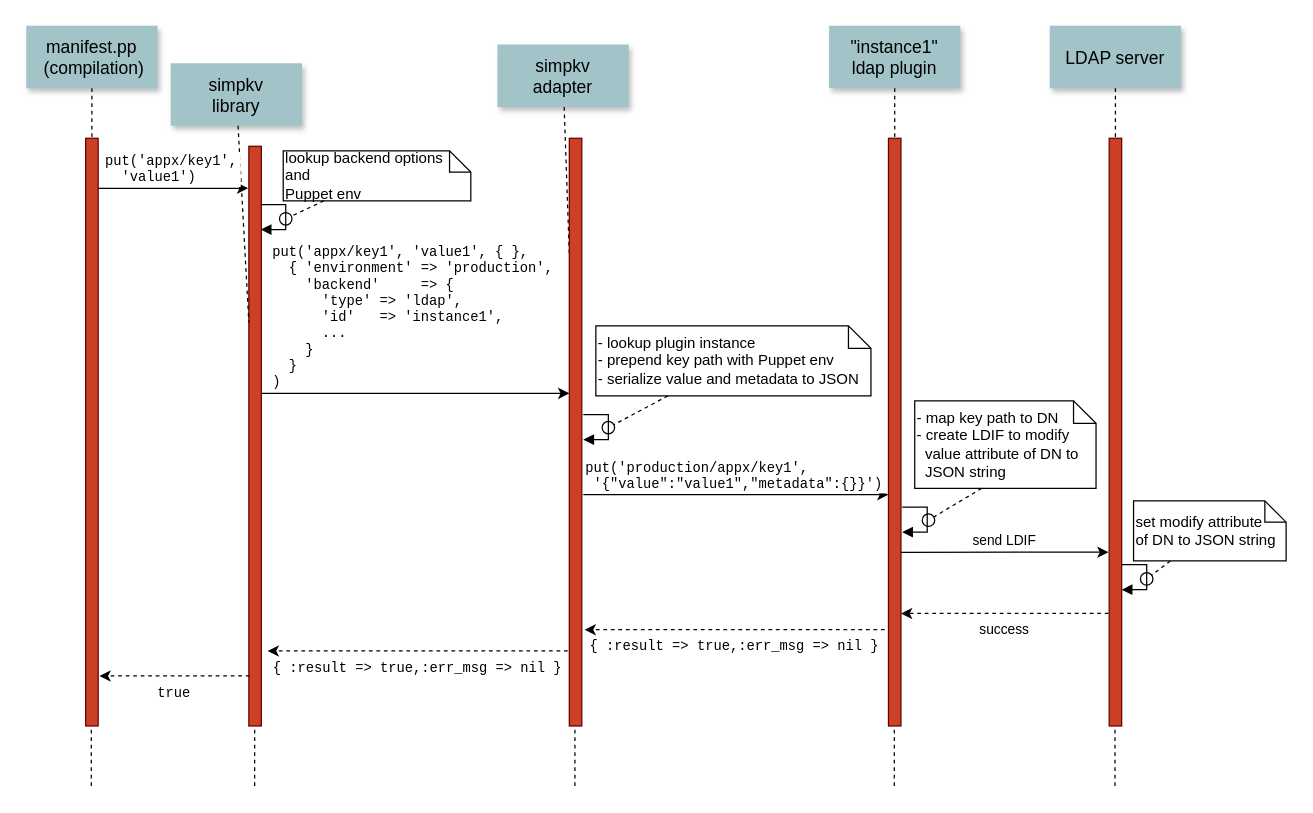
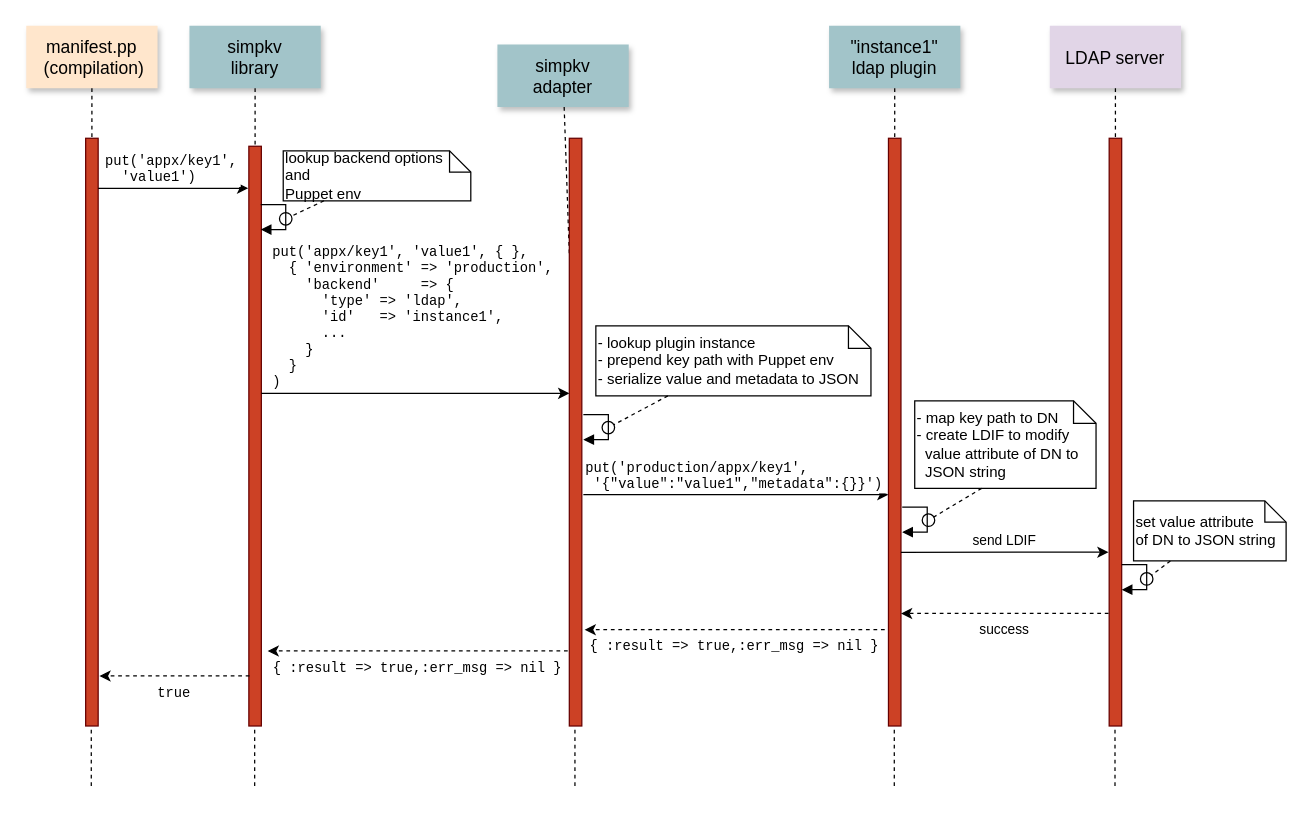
node "manifest.pp (compilation)": fillcolor #a2c4c9 -> #ffe6cc
node "LDAP server": fillcolor #a2c4c9 -> #e1d5e7
node "simpkv library": moved (236, 94) -> (255, 57)
node "set modify attribute of DN to JSON string": label "set modify attribute of DN to JSON string" -> "set value attribute of DN to JSON string"
